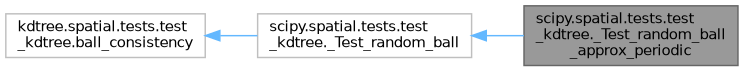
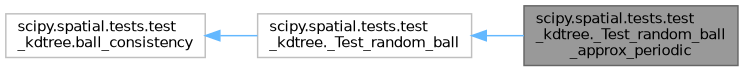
node "kdtree.spatial.tests.test _kdtree.ball_consistency": label "kdtree.spatial.tests.test _kdtree.ball_consistency" -> "scipy.spatial.tests.test _kdtree.ball_consistency"
